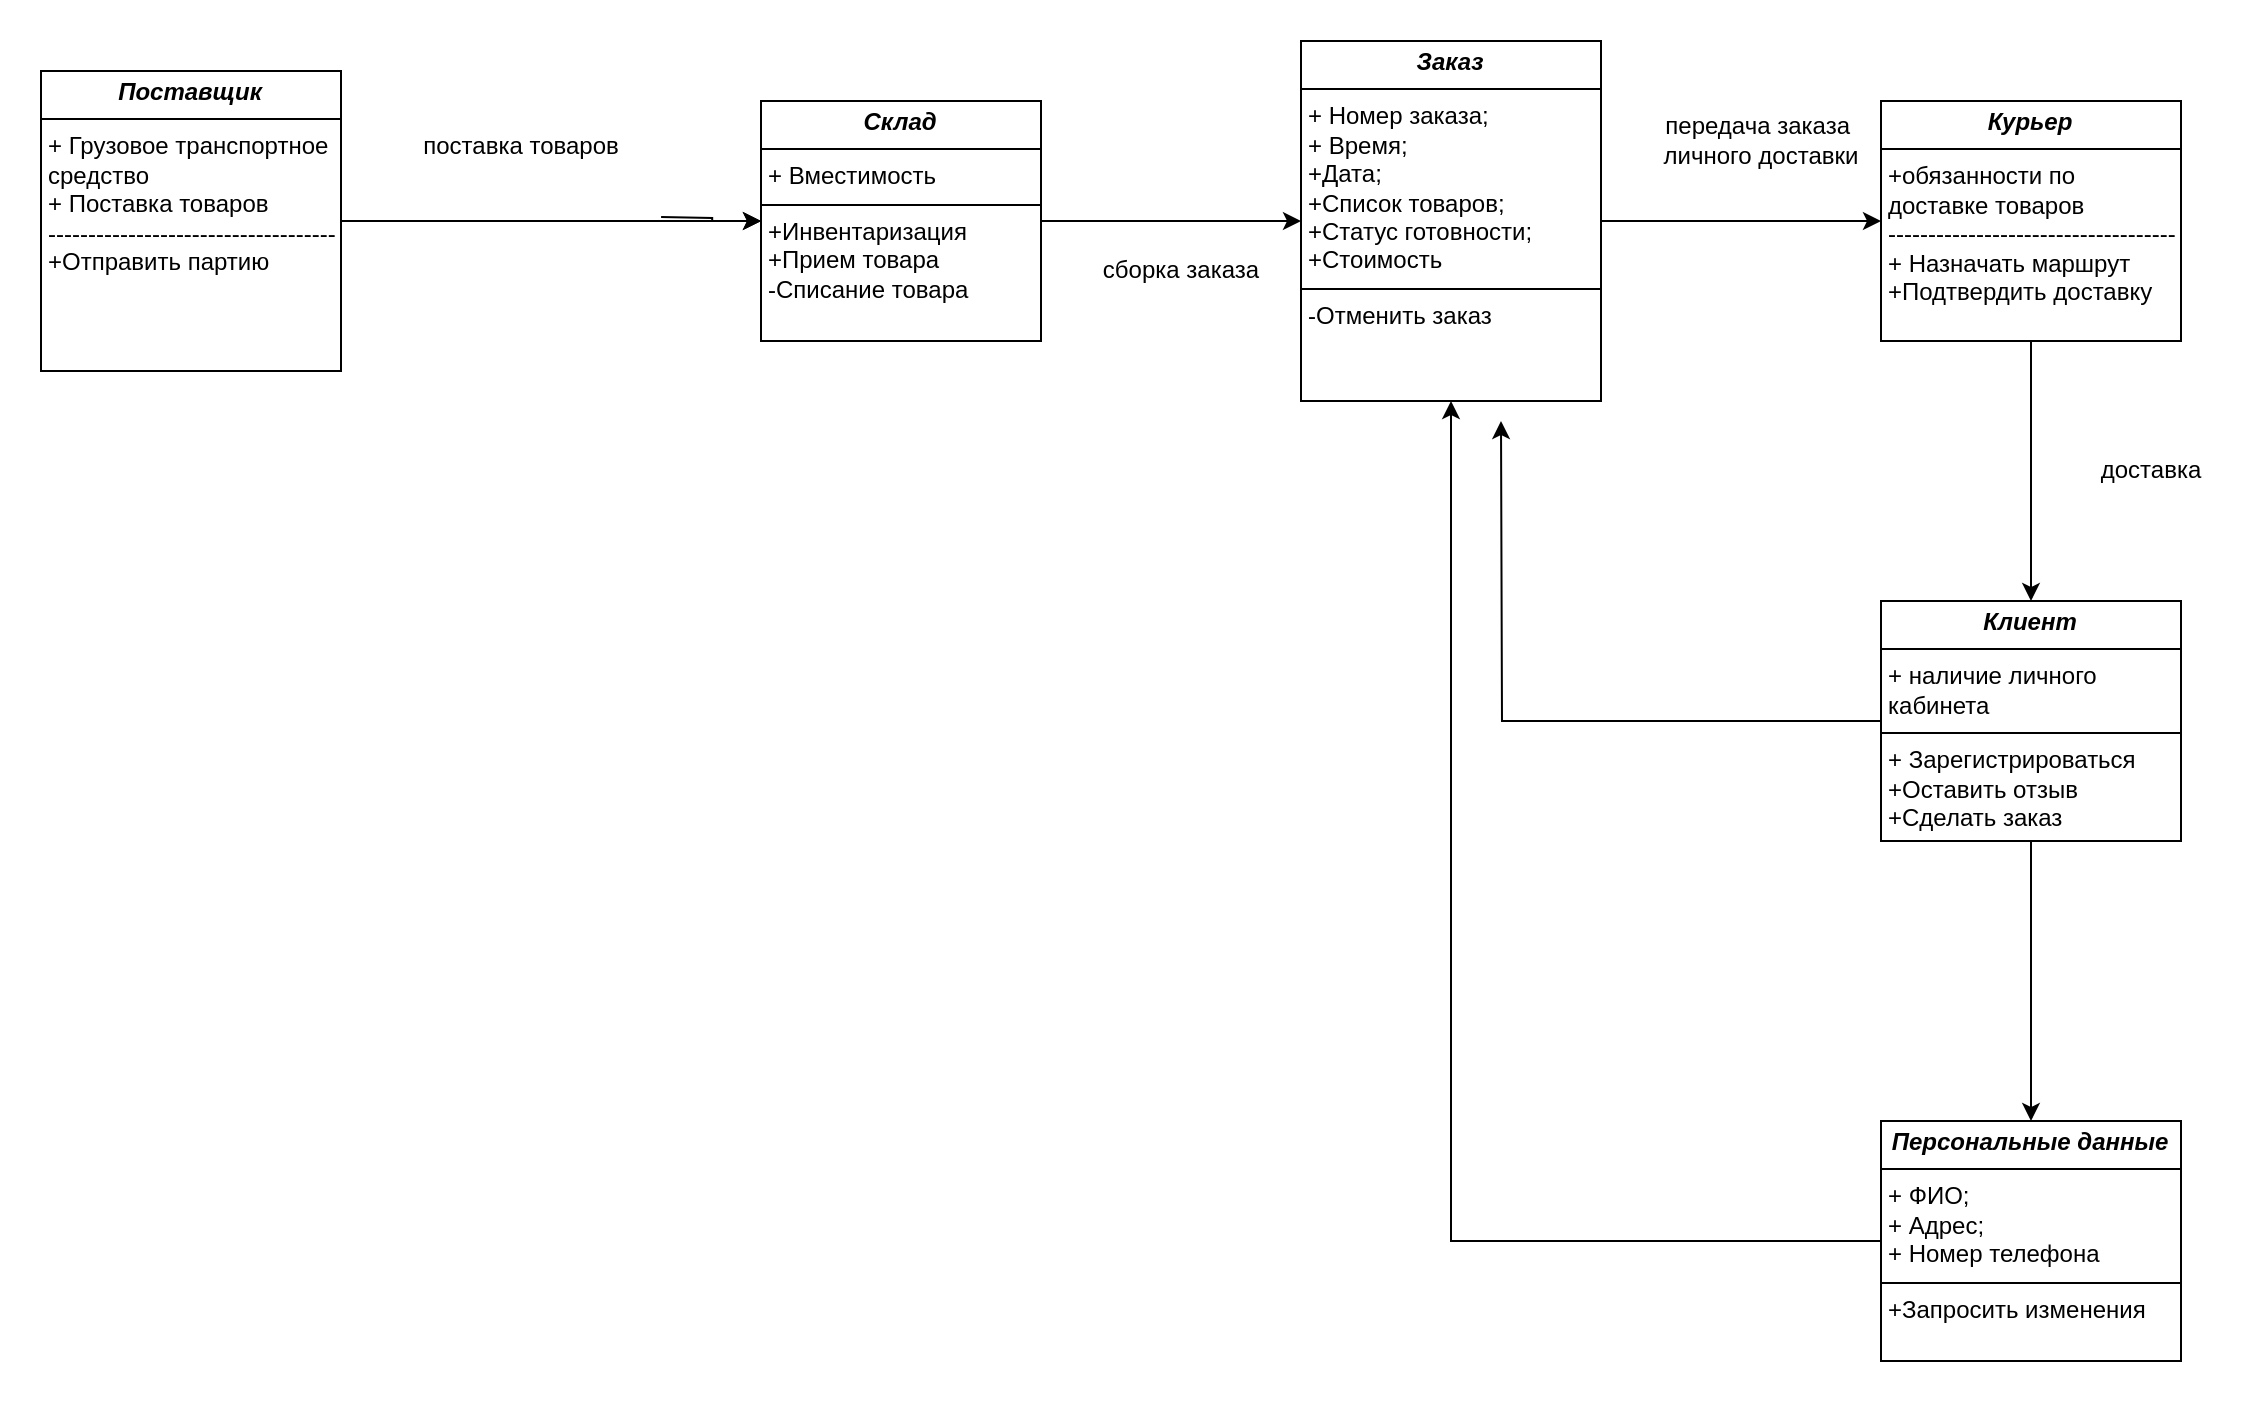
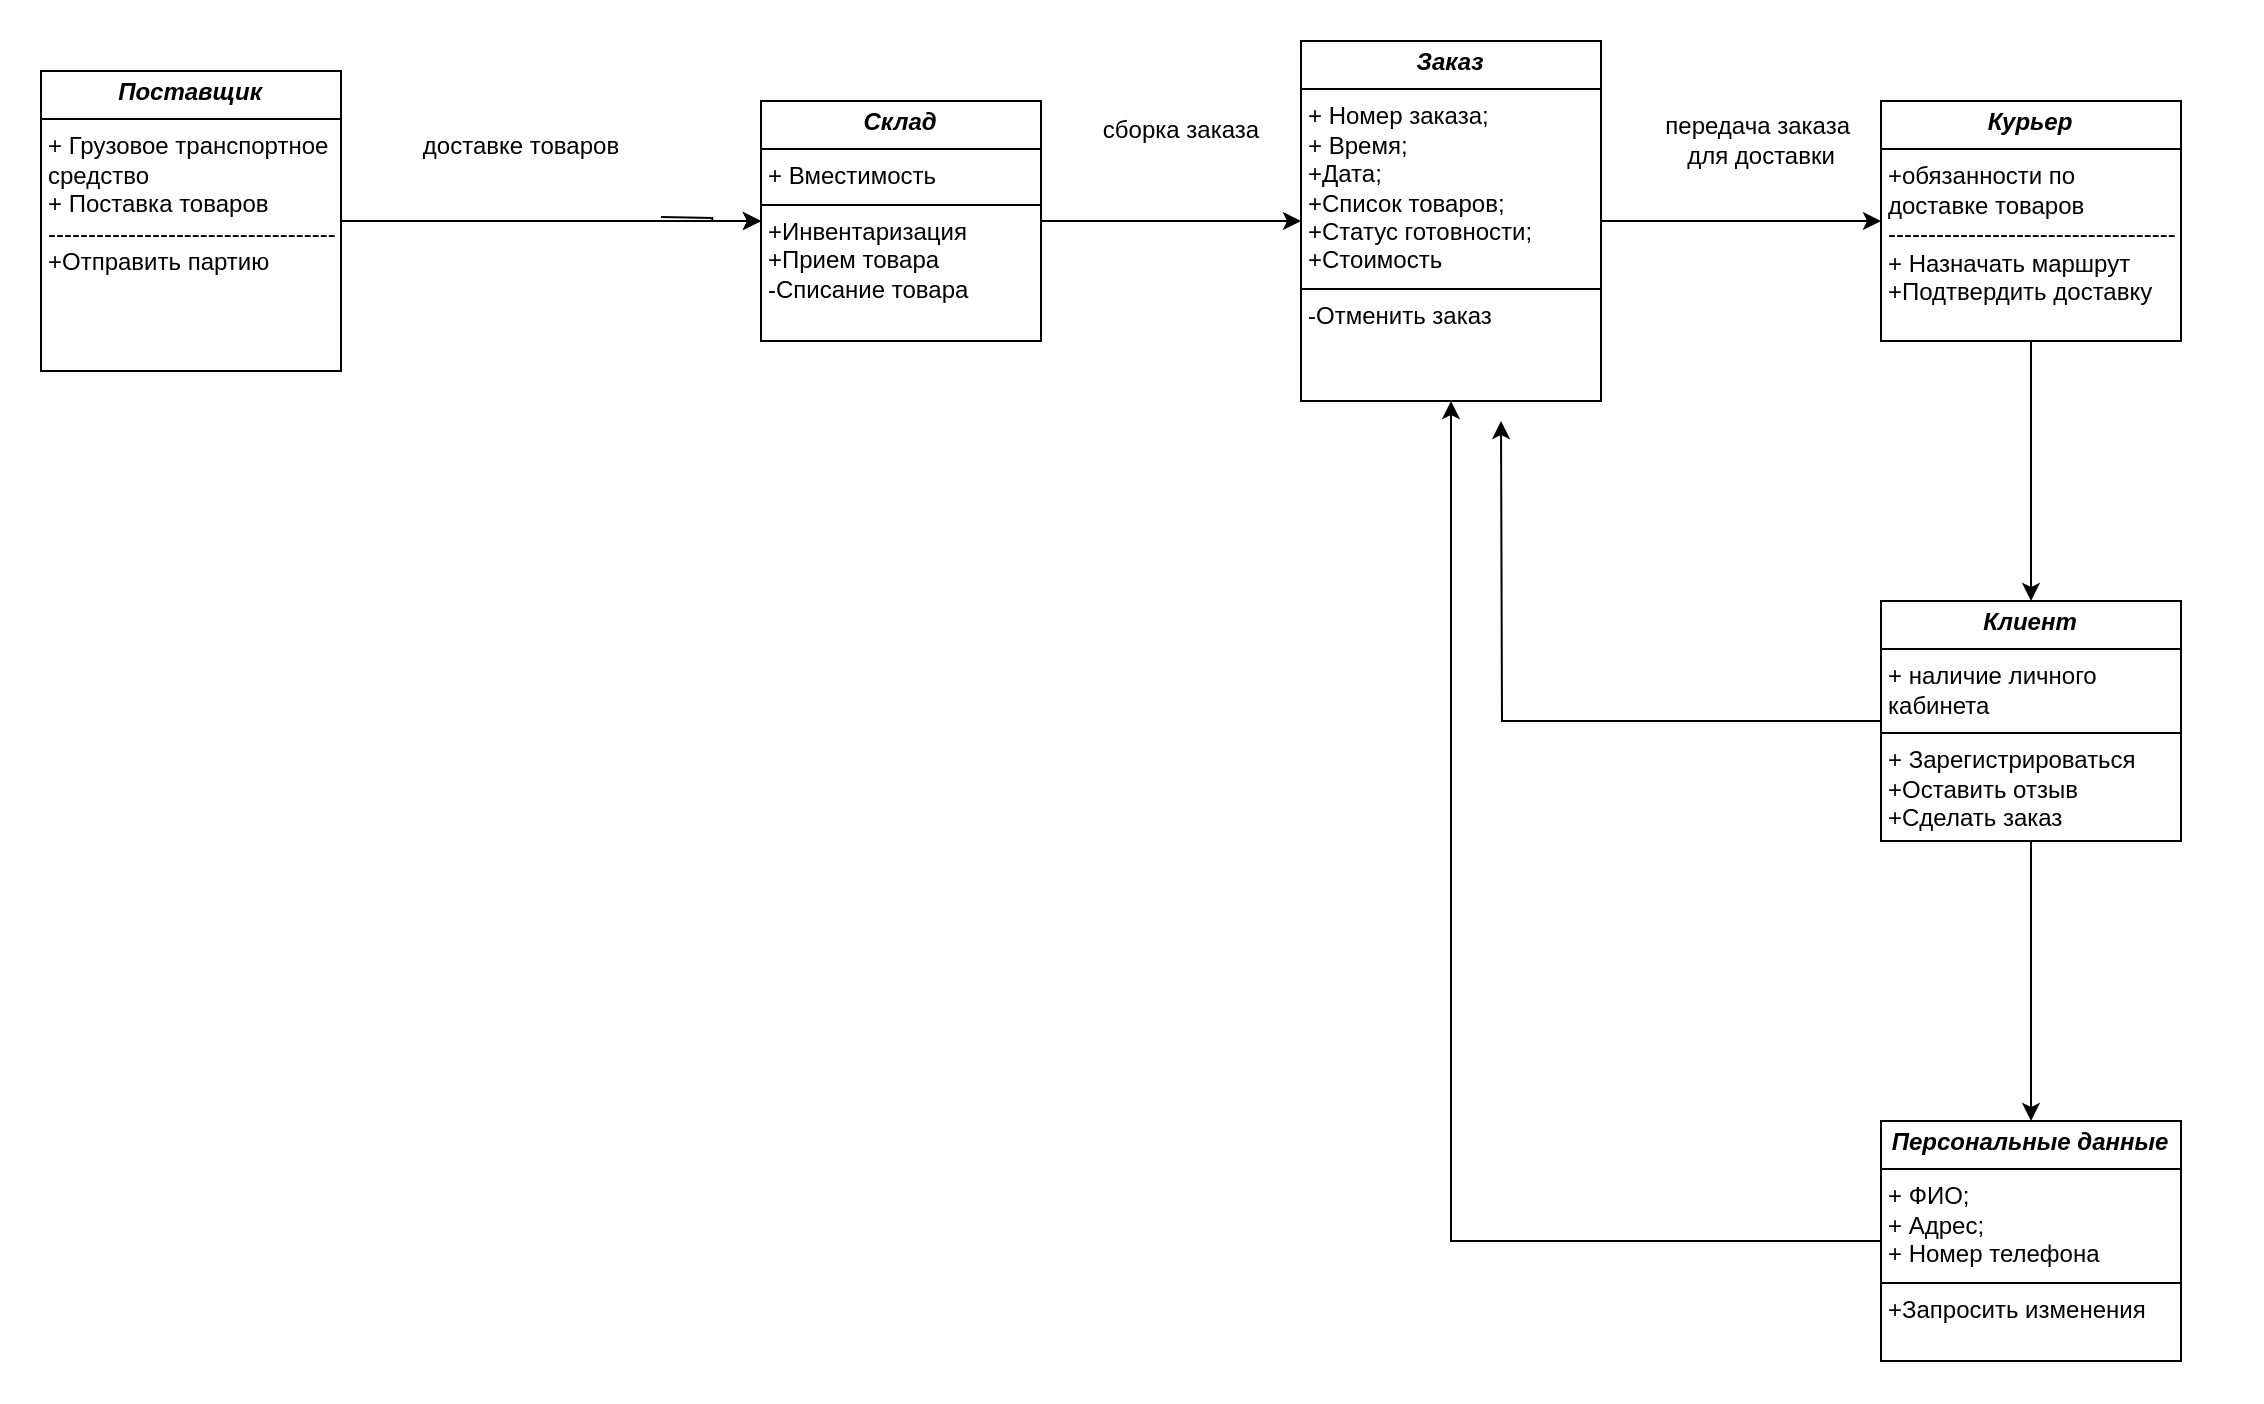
node "передача заказа личного доставки": label "передача заказа личного доставки" -> "передача заказа для доставки"
node "поставка товаров": label "поставка товаров" -> "доставке товаров"
node "сборка заказа": moved (1181, 271) -> (1181, 131)
node "доставка": removed
